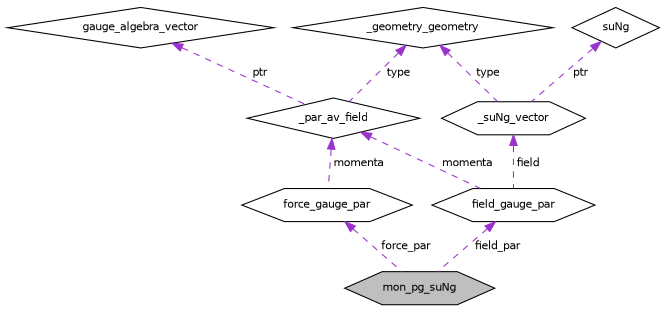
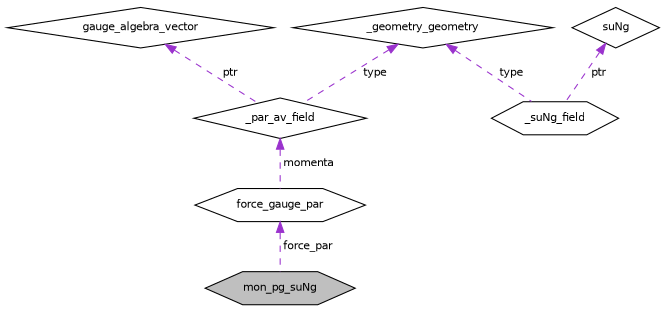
node "_suNg_vector": label "_suNg_vector" -> "_suNg_field"
node "field_gauge_par": removed
